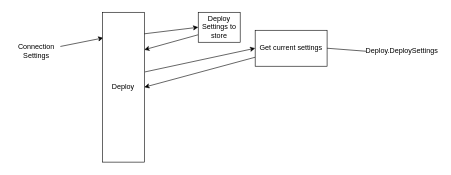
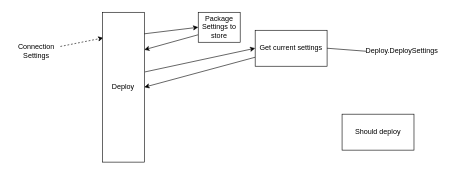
node "Deploy Settings to store": label "Deploy Settings to store" -> "Package Settings to store"
edge "Connection Settings" -> "Deploy": style solid -> dashed
node "Should deploy": added
